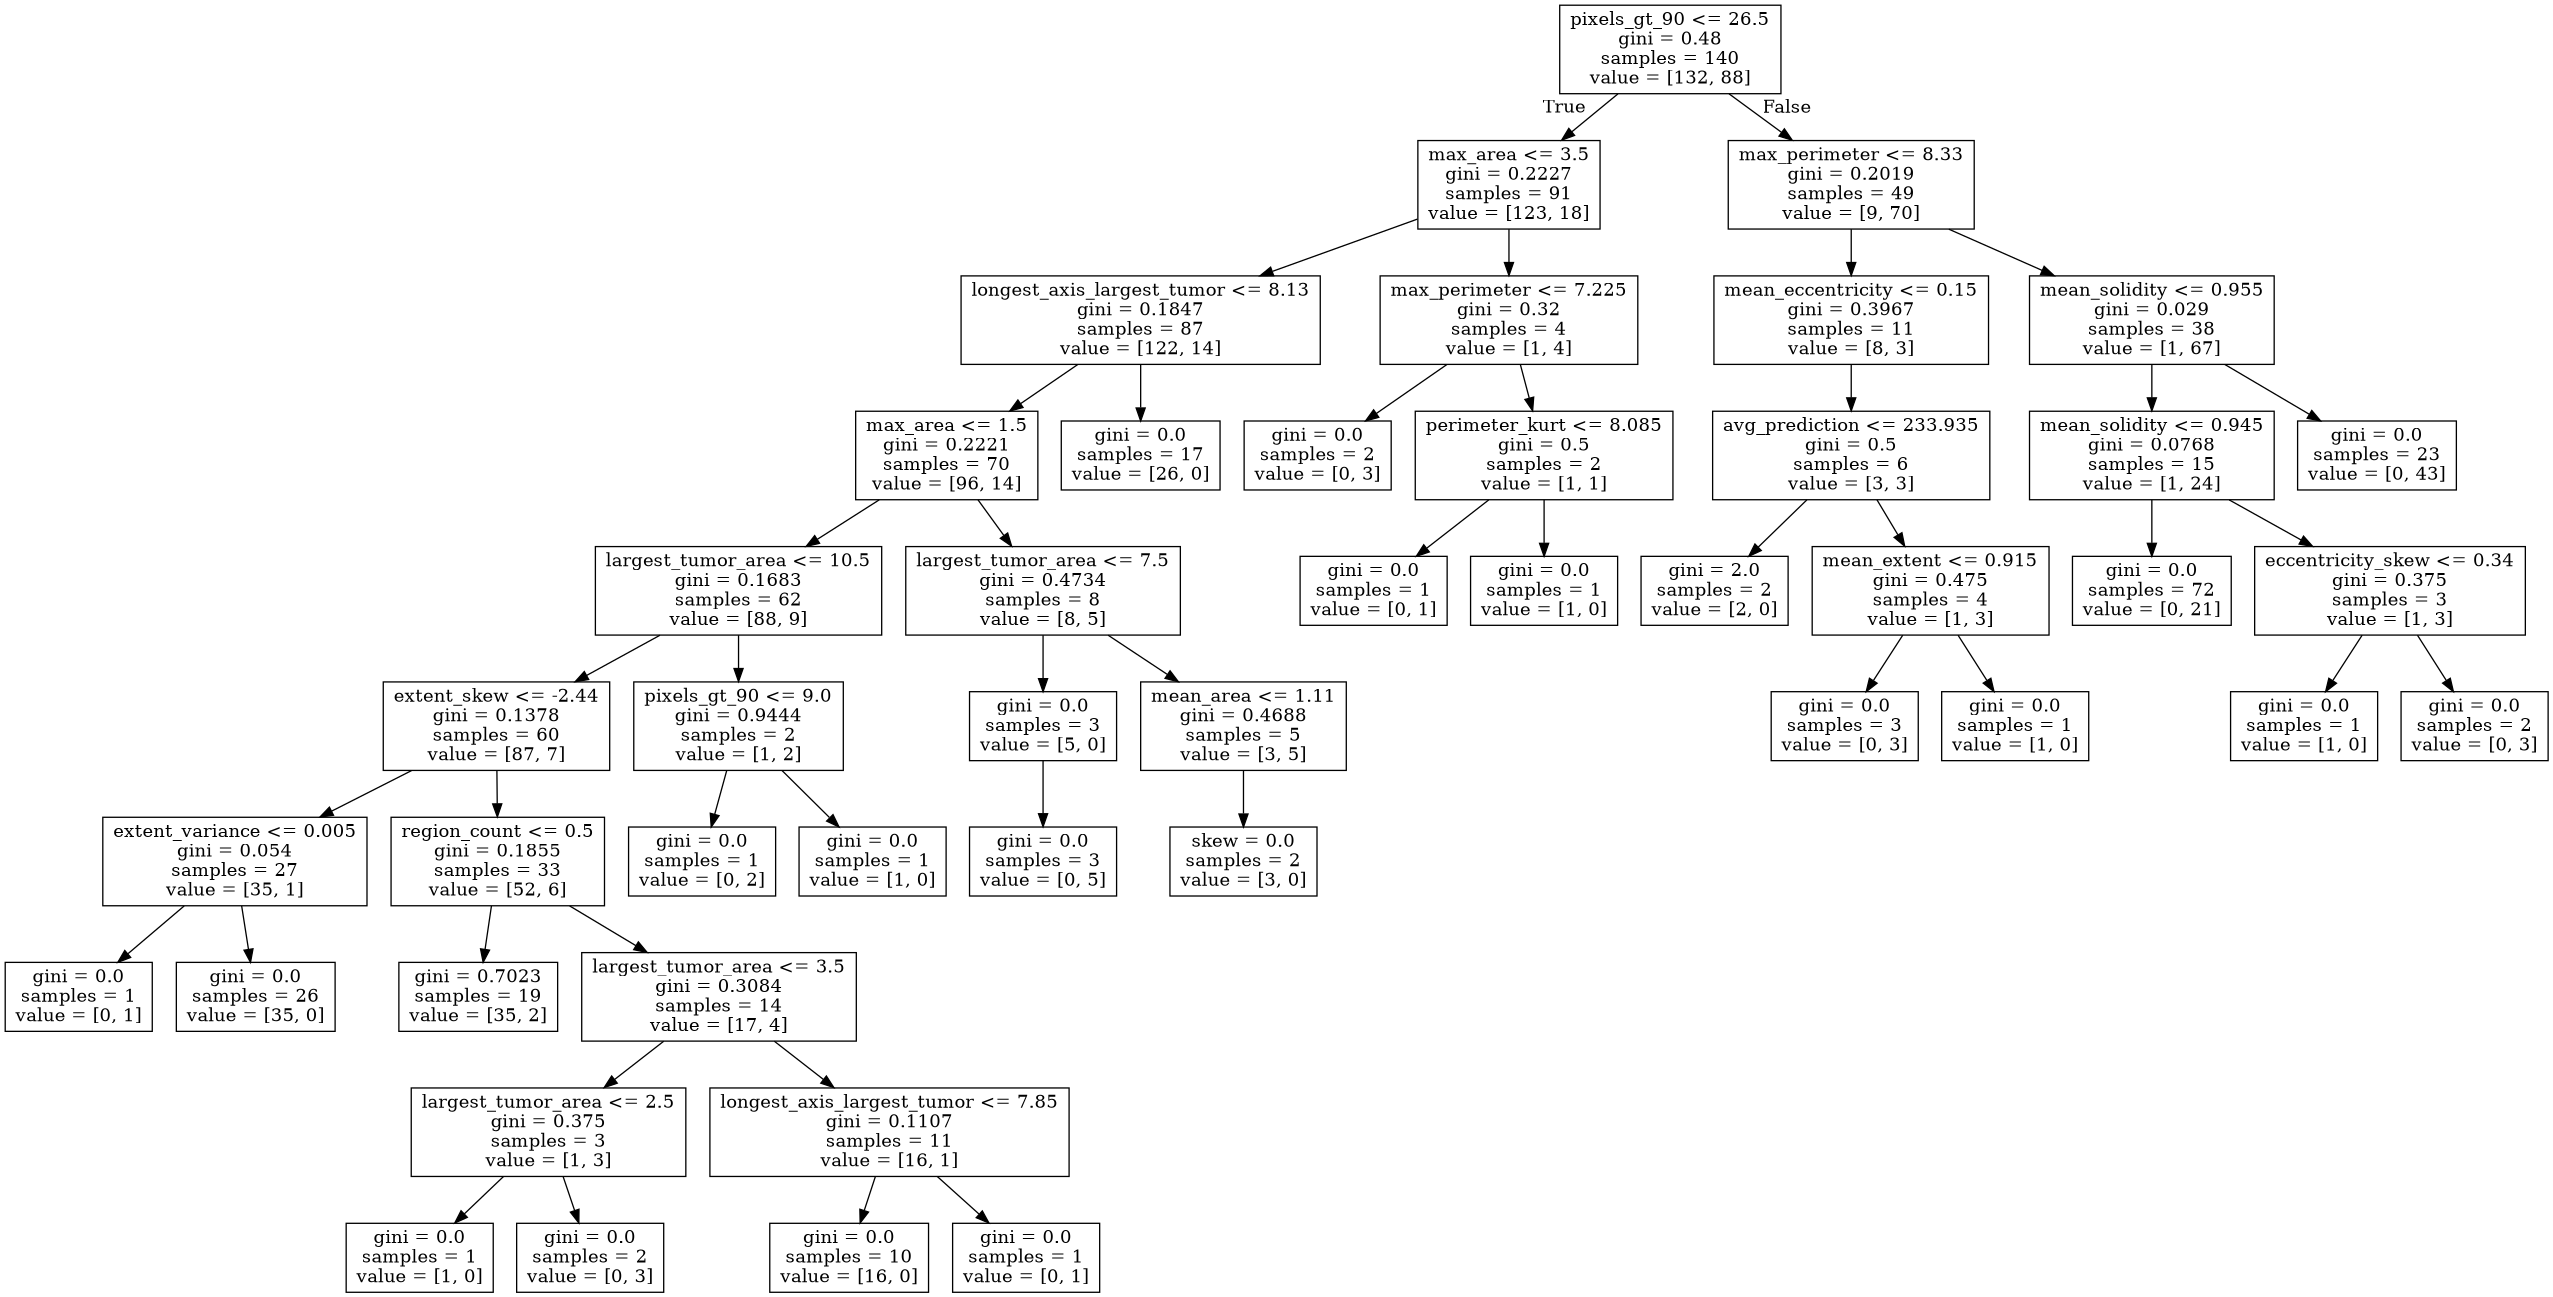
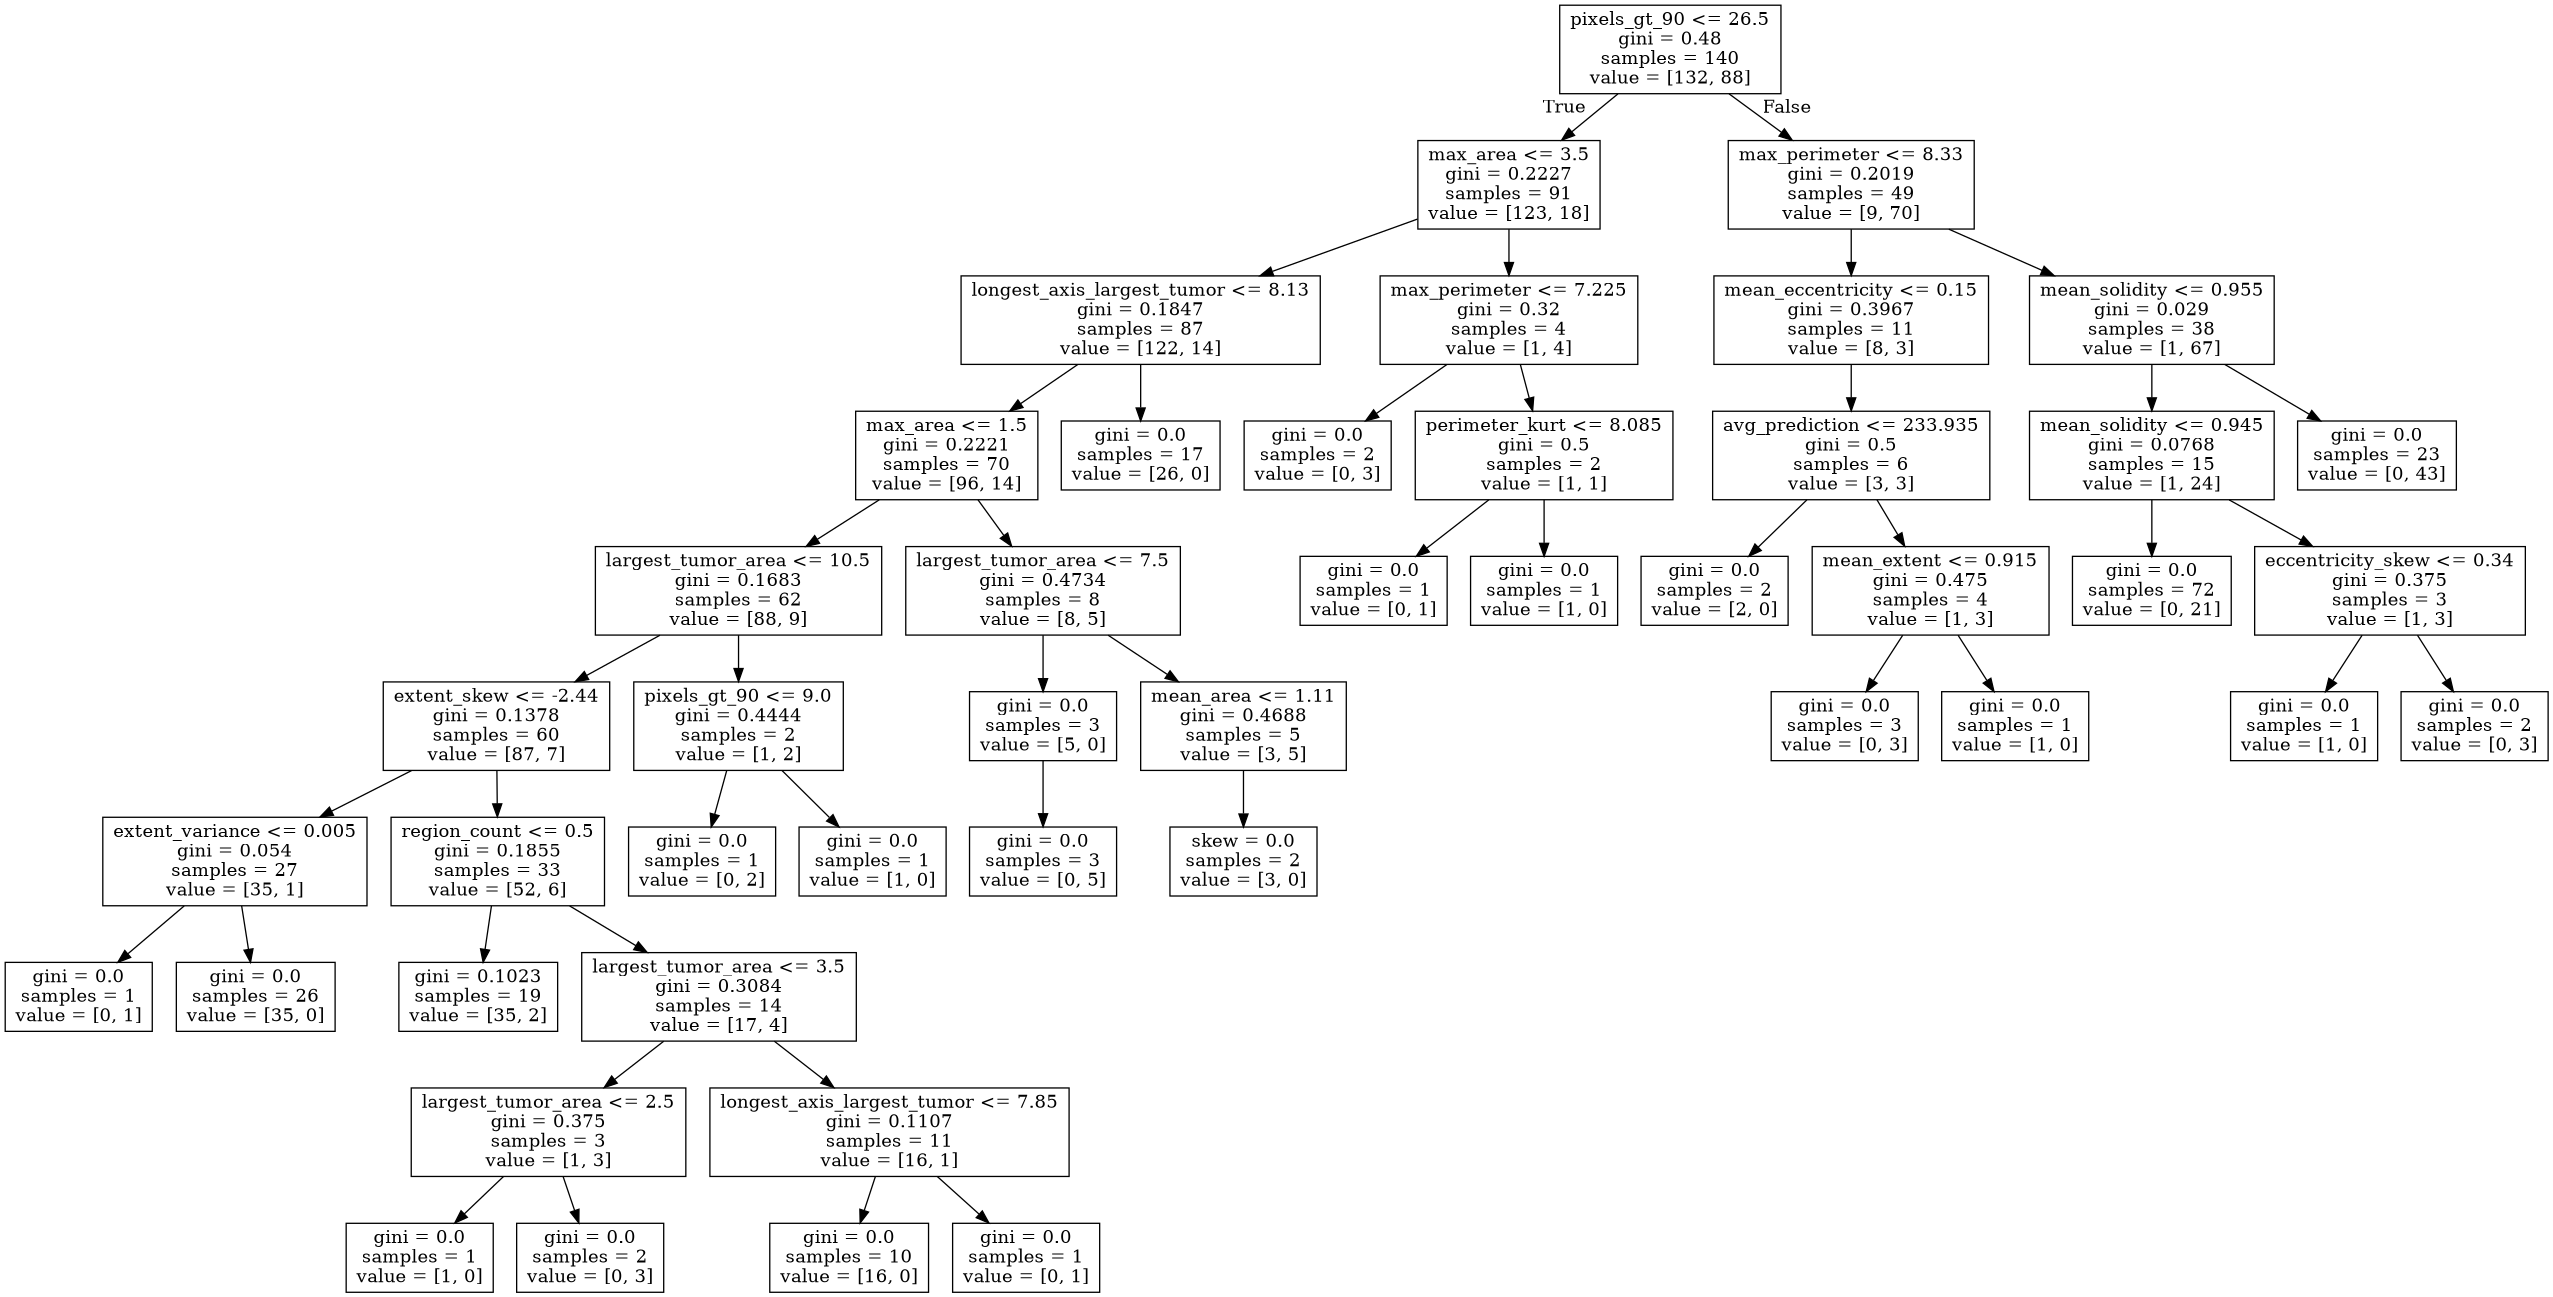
node "gini = 2.0 samples = 2 value = [2, 0]": label "gini = 2.0 samples = 2 value = [2, 0]" -> "gini = 0.0 samples = 2 value = [2, 0]"
node "pixels_gt_90 <= 9.0 gini = 0.9444 samples = 2 value = [1, 2]": label "pixels_gt_90 <= 9.0 gini = 0.9444 samples = 2 value = [1, 2]" -> "pixels_gt_90 <= 9.0 gini = 0.4444 samples = 2 value = [1, 2]"
node "gini = 0.7023 samples = 19 value = [35, 2]": label "gini = 0.7023 samples = 19 value = [35, 2]" -> "gini = 0.1023 samples = 19 value = [35, 2]"
